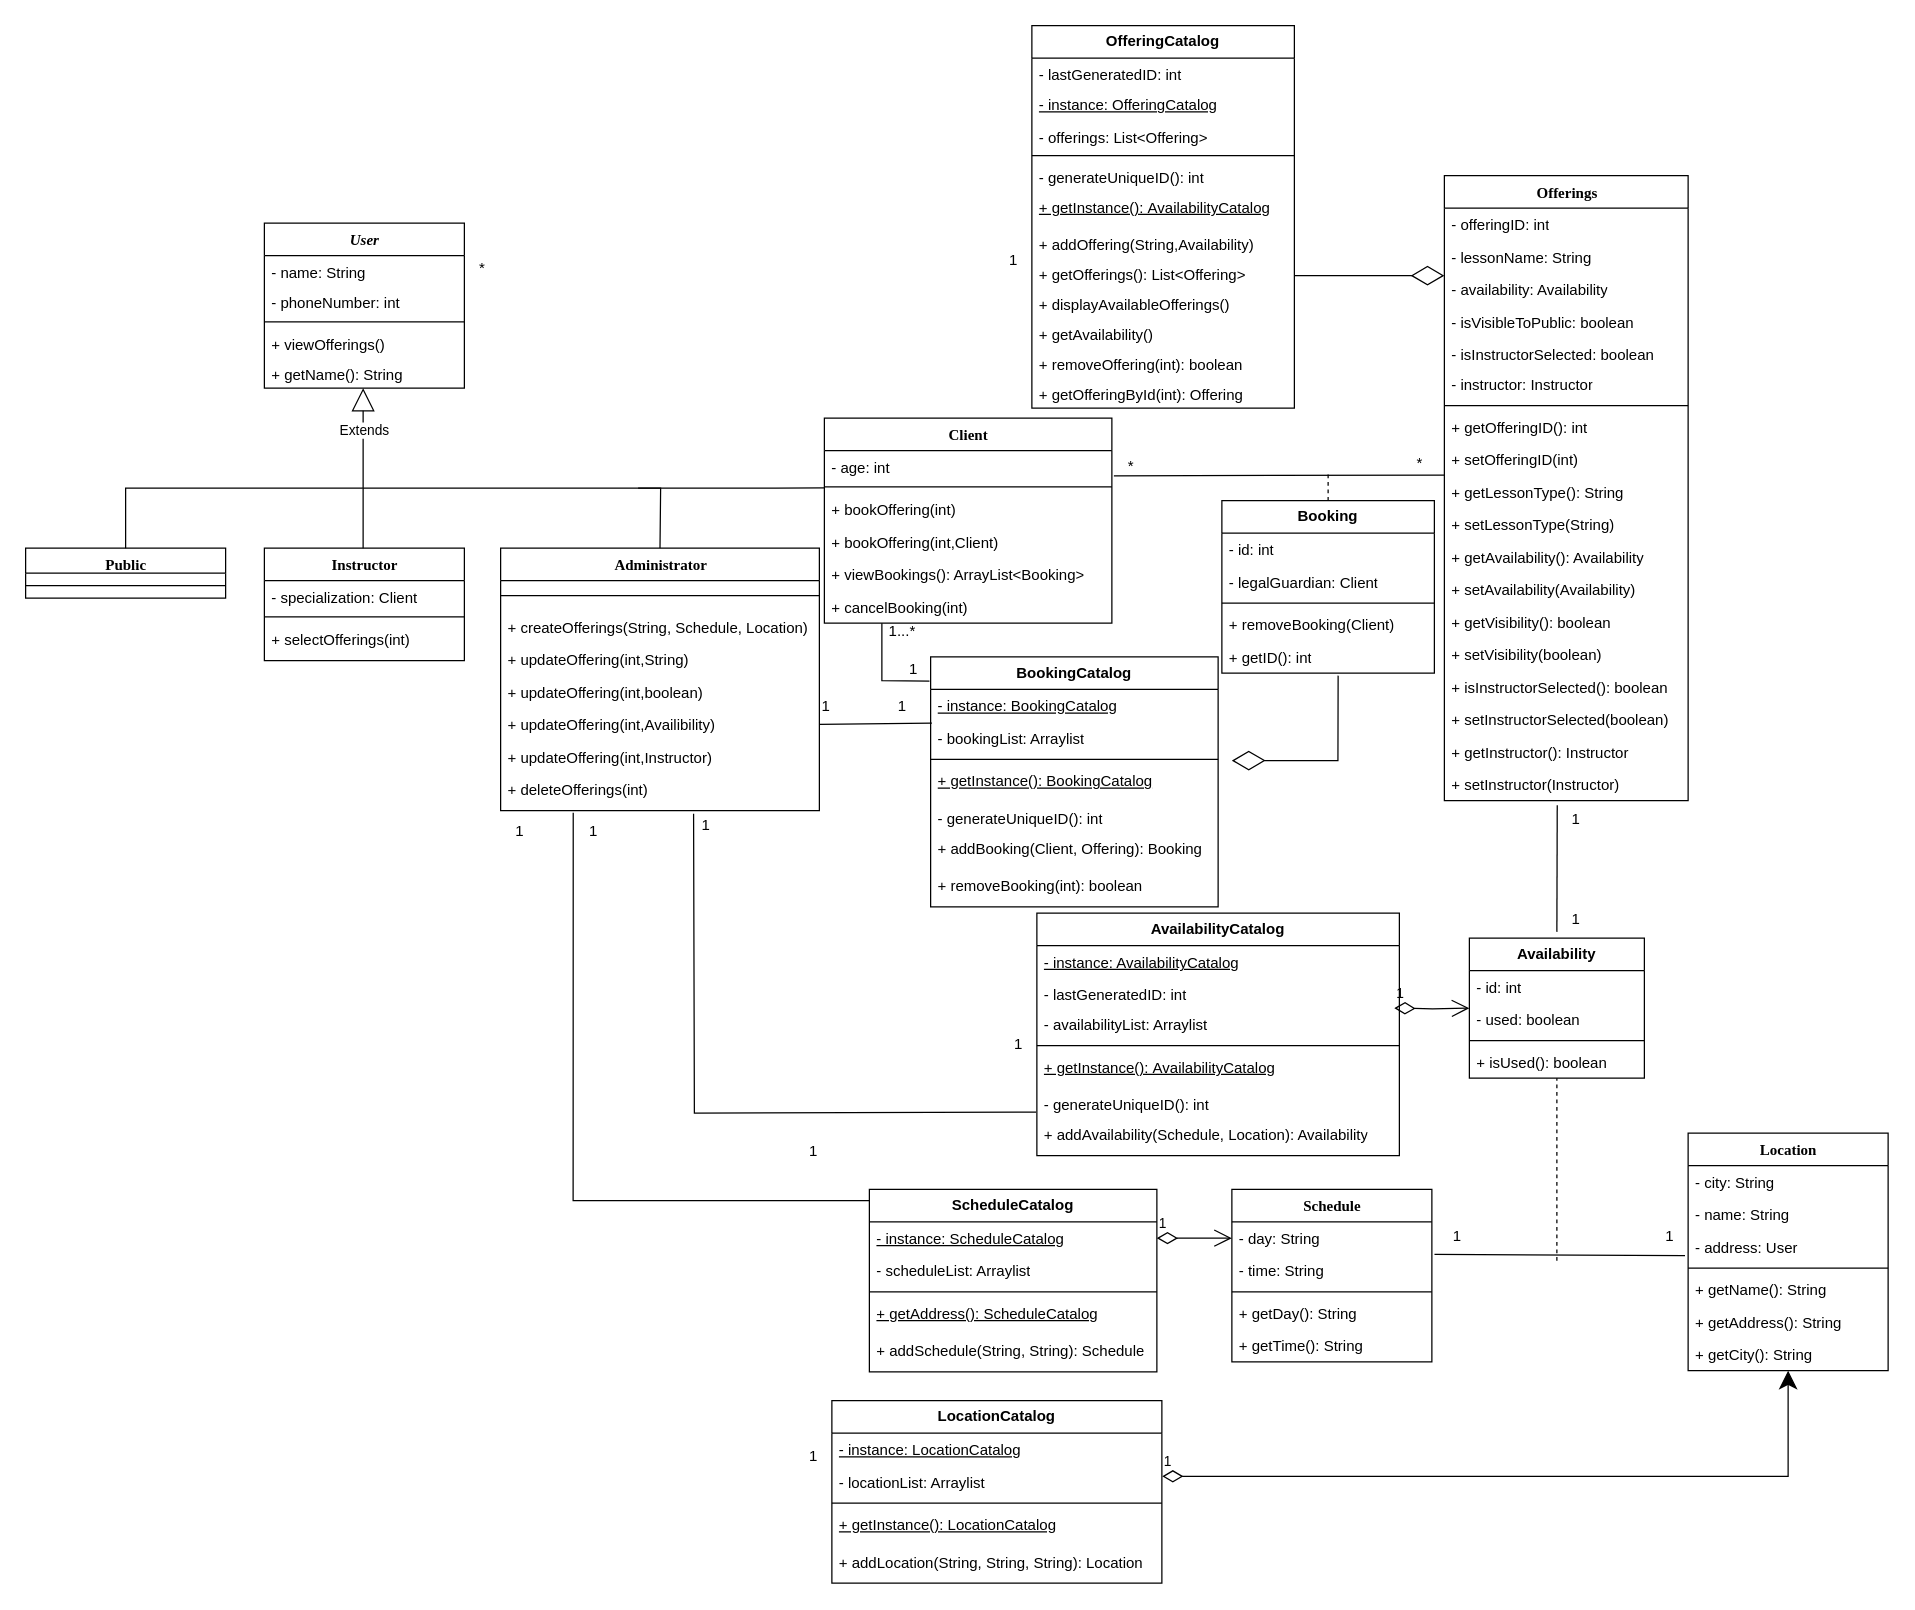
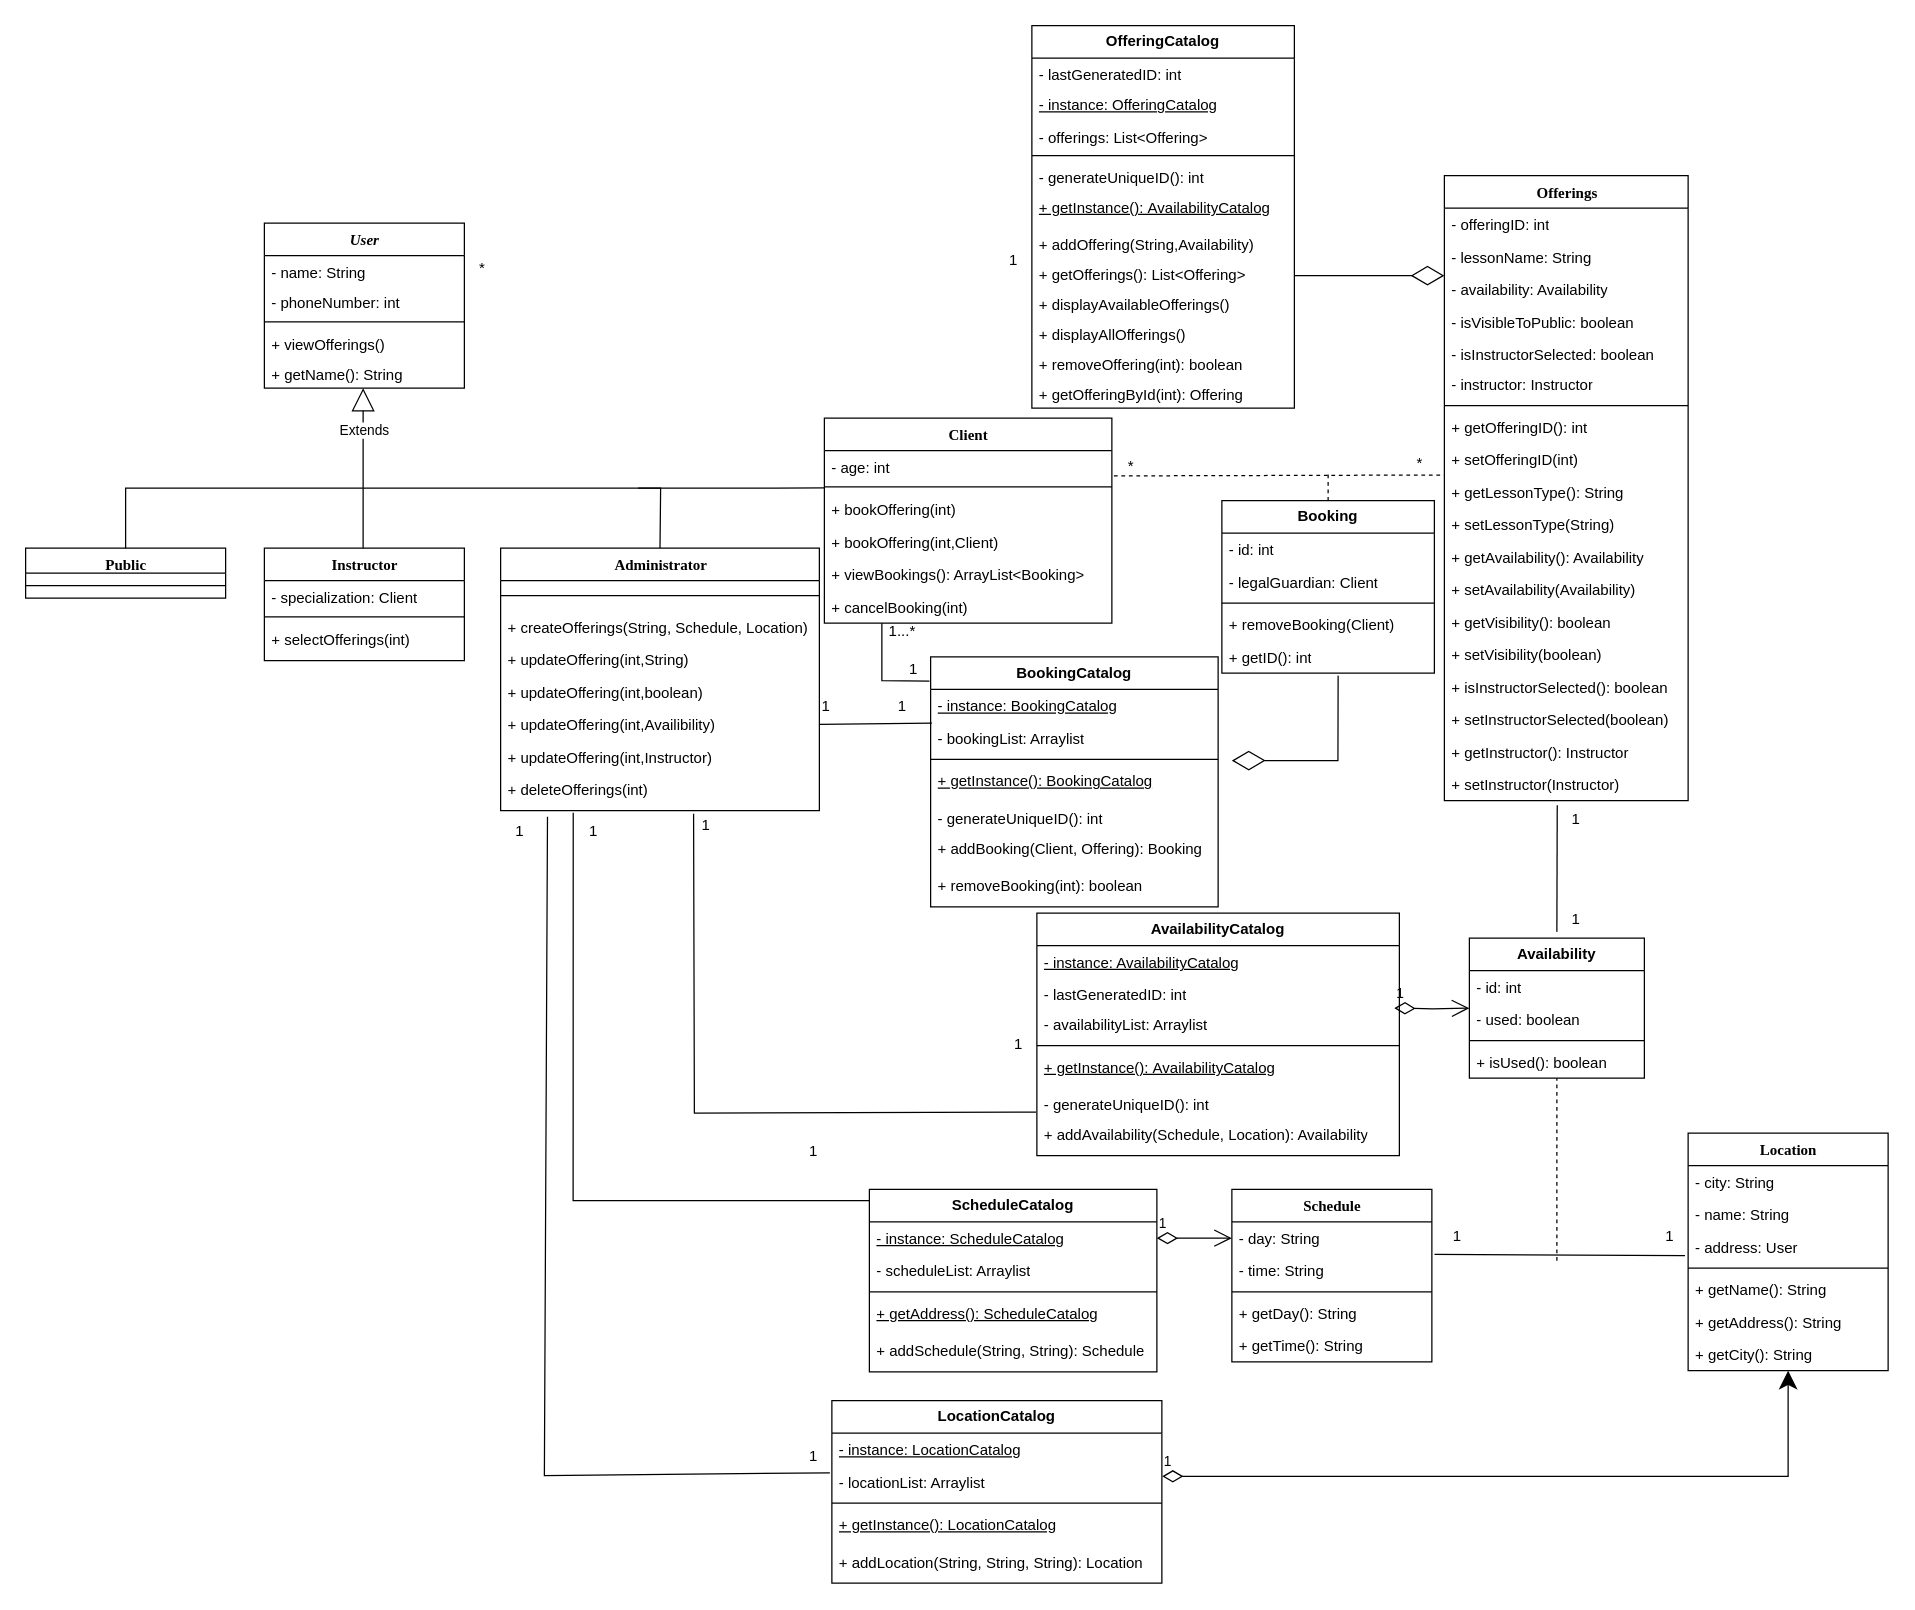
node "+ getAvailability()": label "+ getAvailability()" -> "+ displayAllOfferings()"
edge "- age: int" -- "+ getLessonType(): String": style solid -> dashed
edge "+ deleteOfferings(int)" -- "- locationList: Arraylist": added
